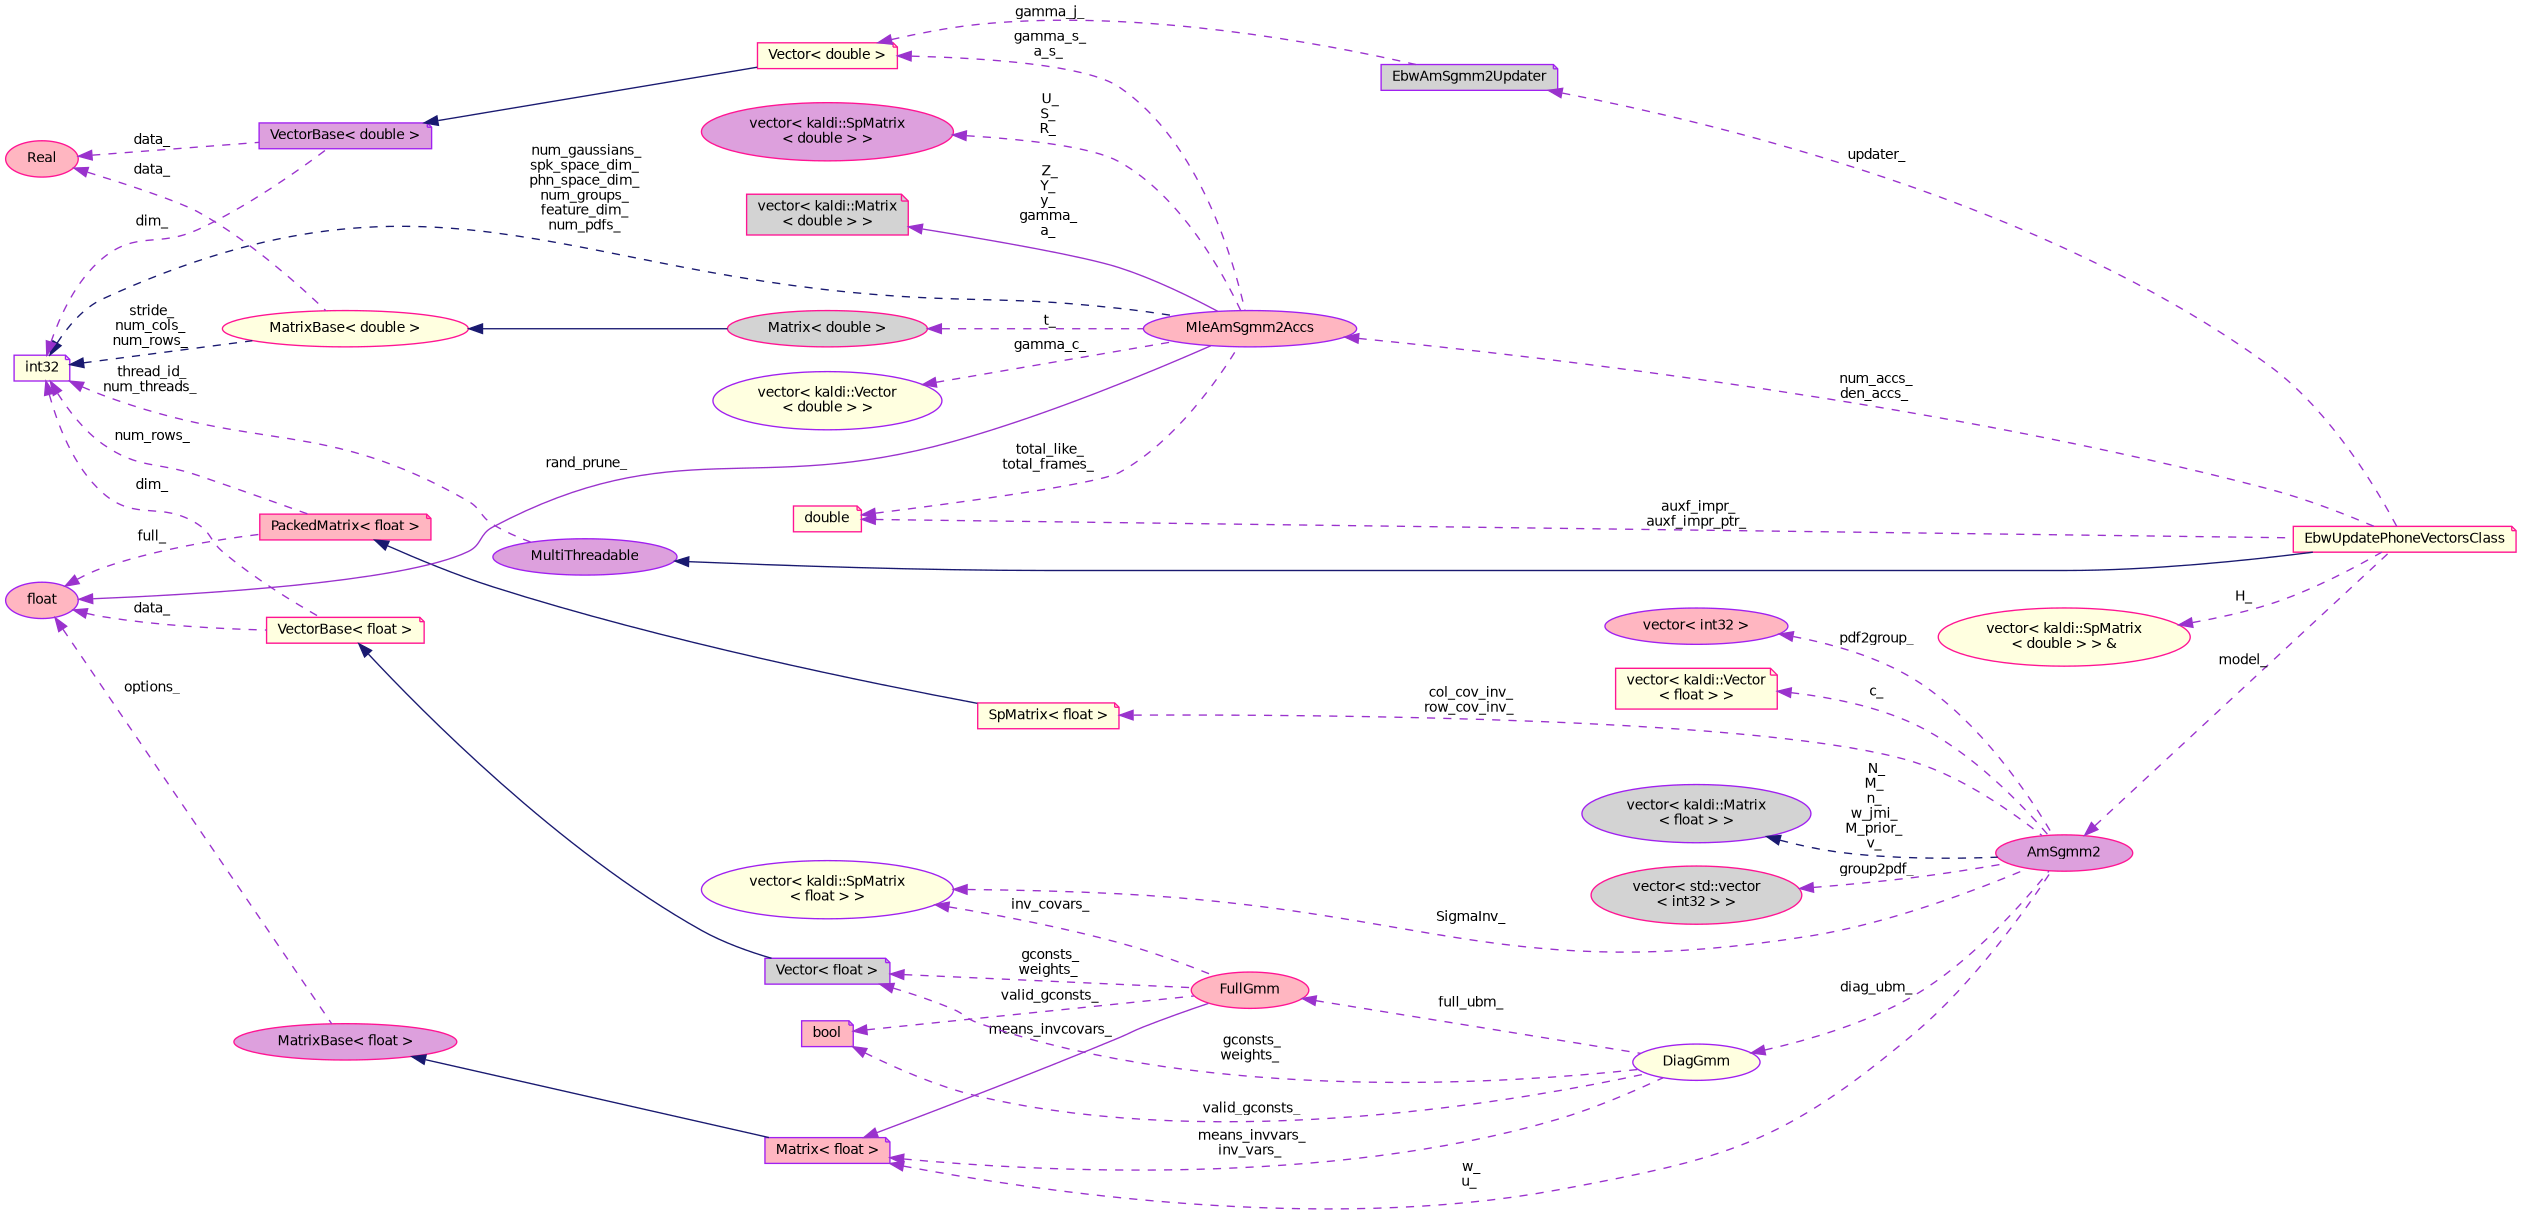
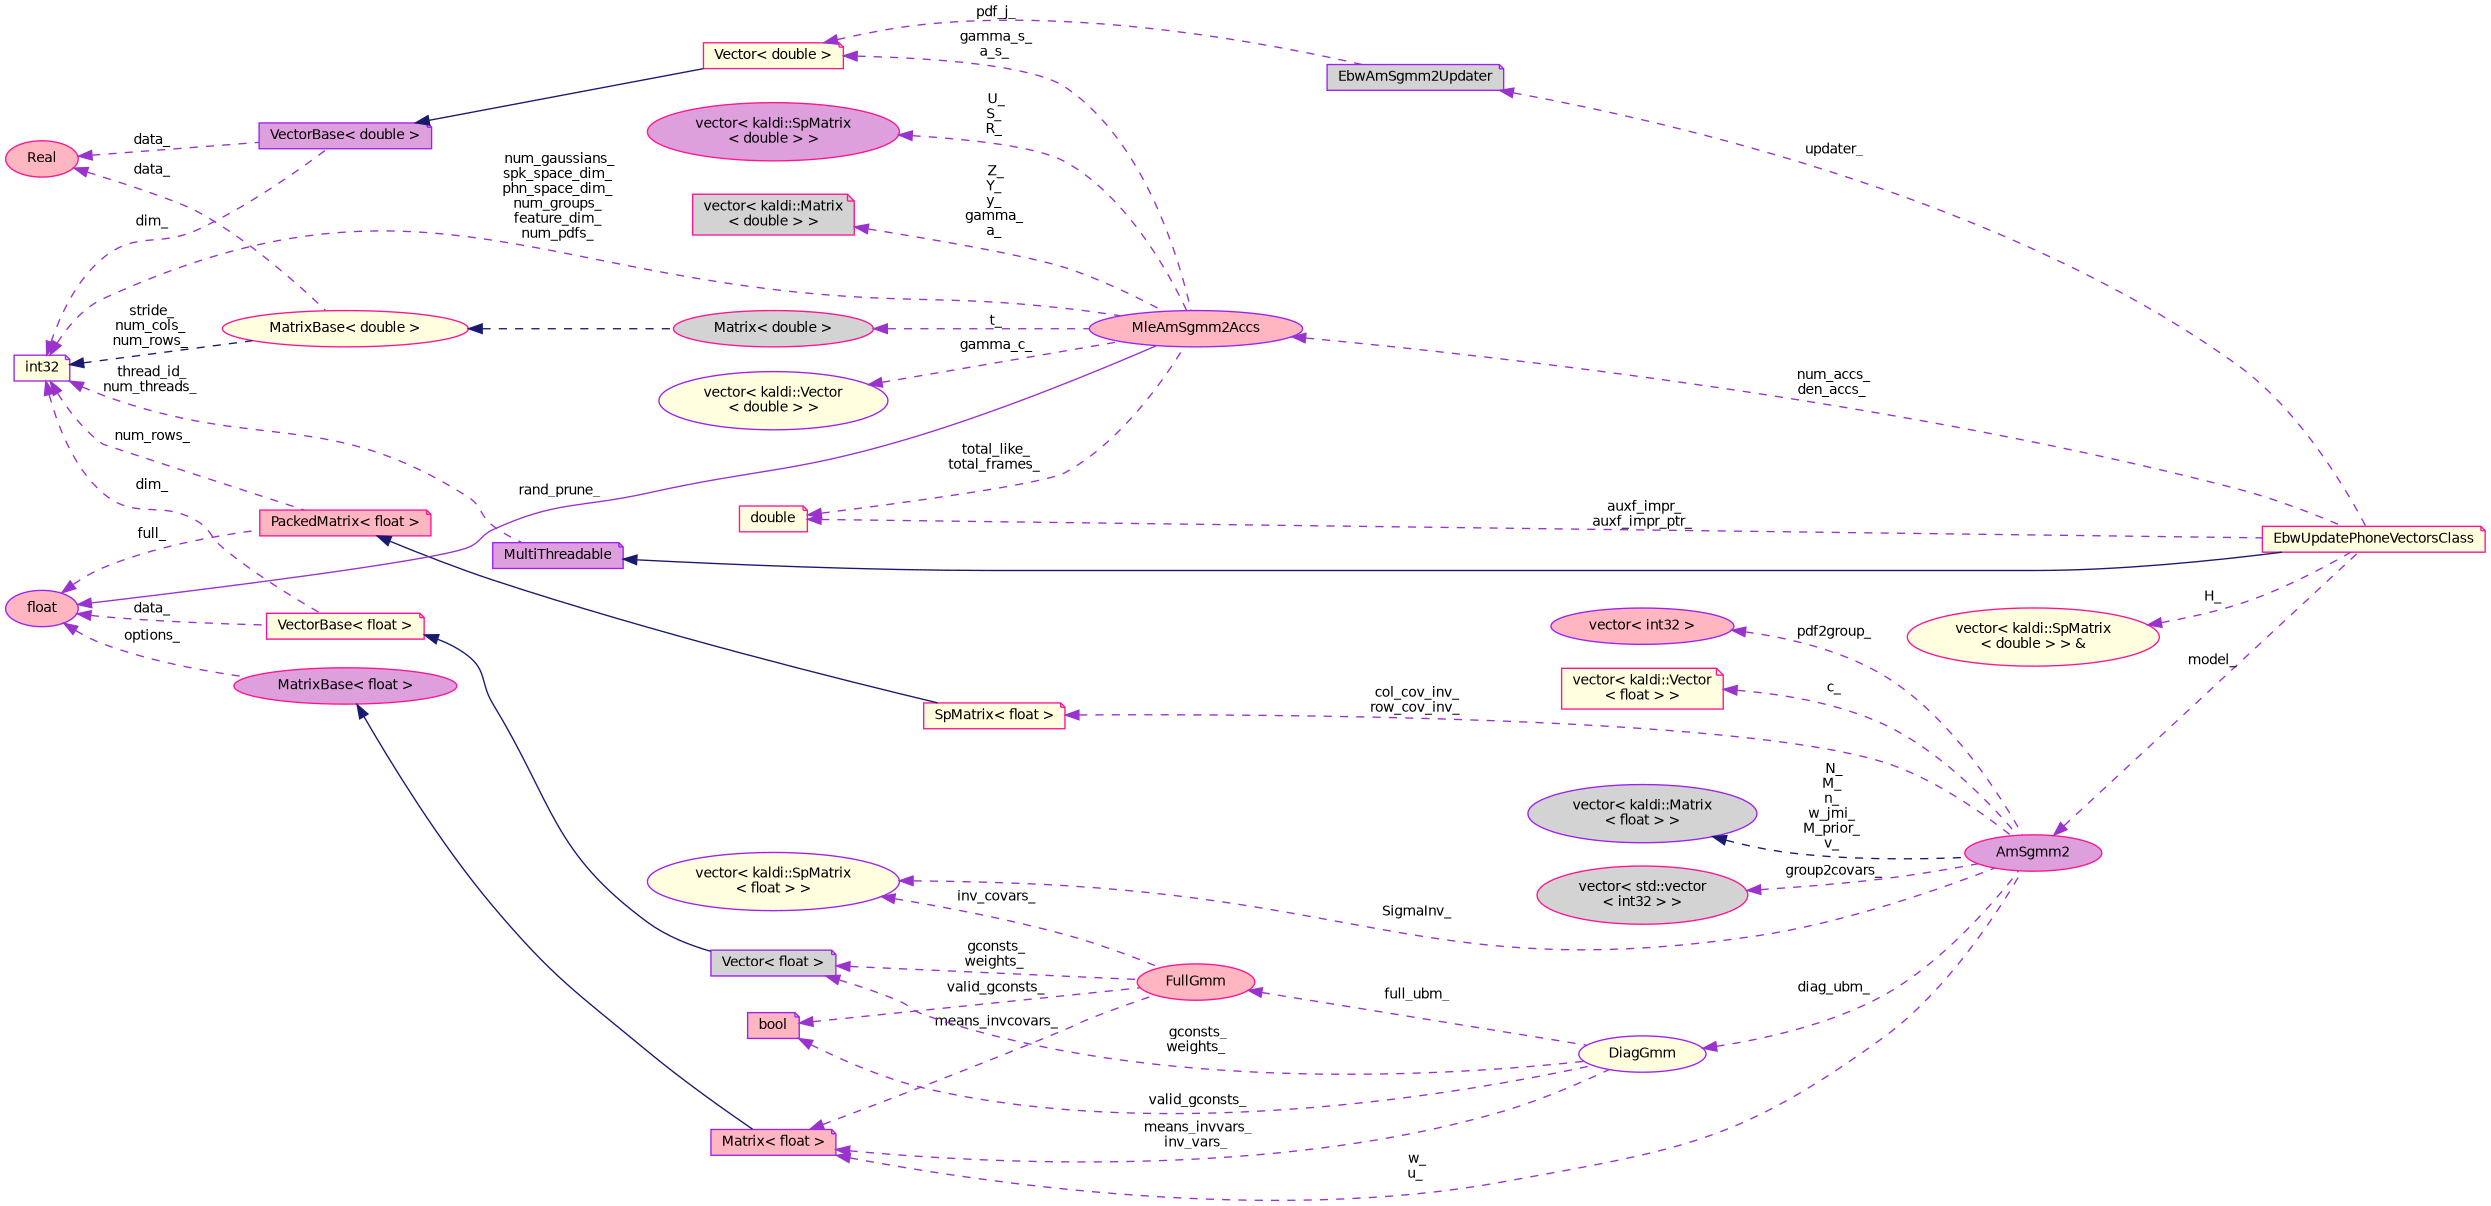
edge "EbwAmSgmm2Updater" -> "Vector< double >": label " gamma_j_" -> " pdf_j_"
edge "MleAmSgmm2Accs" -> "int32": color midnightblue -> darkorchid3
edge "MleAmSgmm2Accs" -> "vector< kaldi::Matrix < double > >": style solid -> dashed
edge "Matrix< double >" -> "MatrixBase< double >": style solid -> dashed
node "MultiThreadable": shape ellipse -> note
edge "AmSgmm2" -> "vector< std::vector < int32 > >": label " group2pdf_" -> " group2covars_"
edge "FullGmm" -> "Matrix< float >": style solid -> dashed
